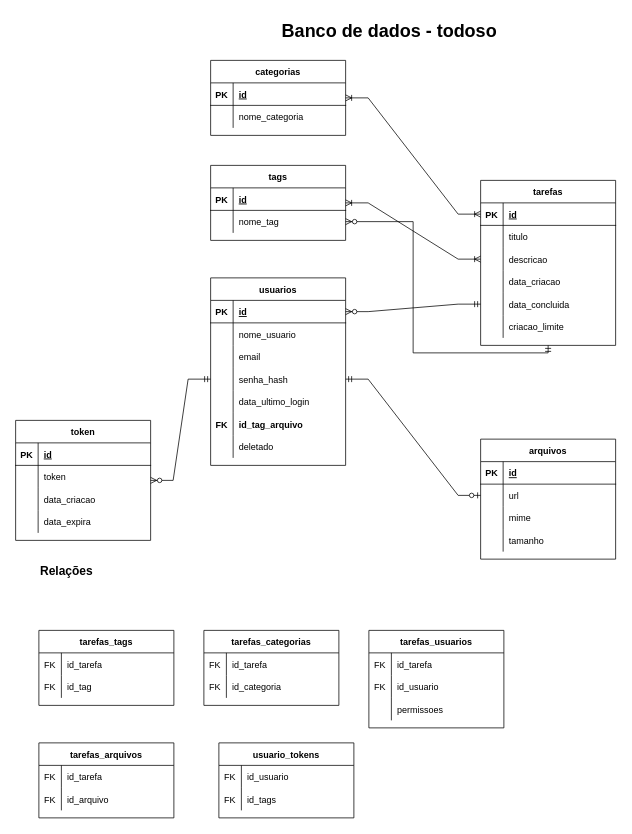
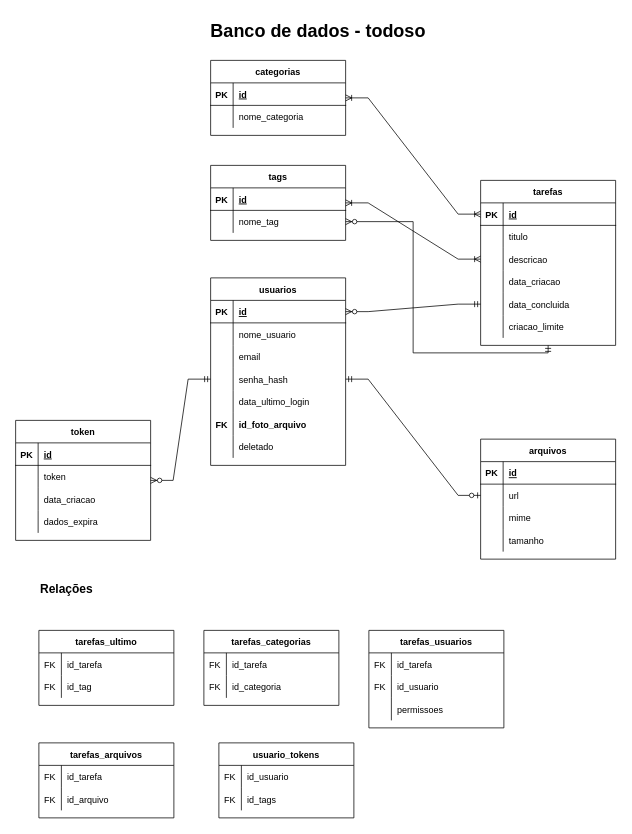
node "Banco de dados - todoso": moved (389, 31) -> (318, 31)
node "id_tag_arquivo": label "id_tag_arquivo" -> "id_foto_arquivo"
node "data_expira": label "data_expira" -> "dados_expira"
node "Relações": moved (189, 570) -> (189, 589)
node "tarefas_tags": label "tarefas_tags" -> "tarefas_ultimo"
